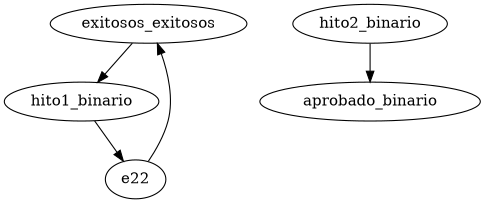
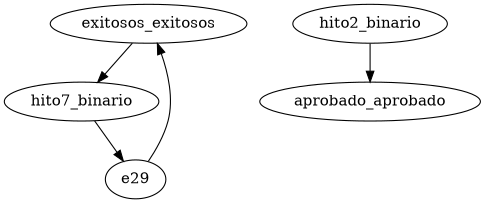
node "hito1_binario": label "hito1_binario" -> "hito7_binario"
node "aprobado_binario": label "aprobado_binario" -> "aprobado_aprobado"
node "e22": label "e22" -> "e29"
